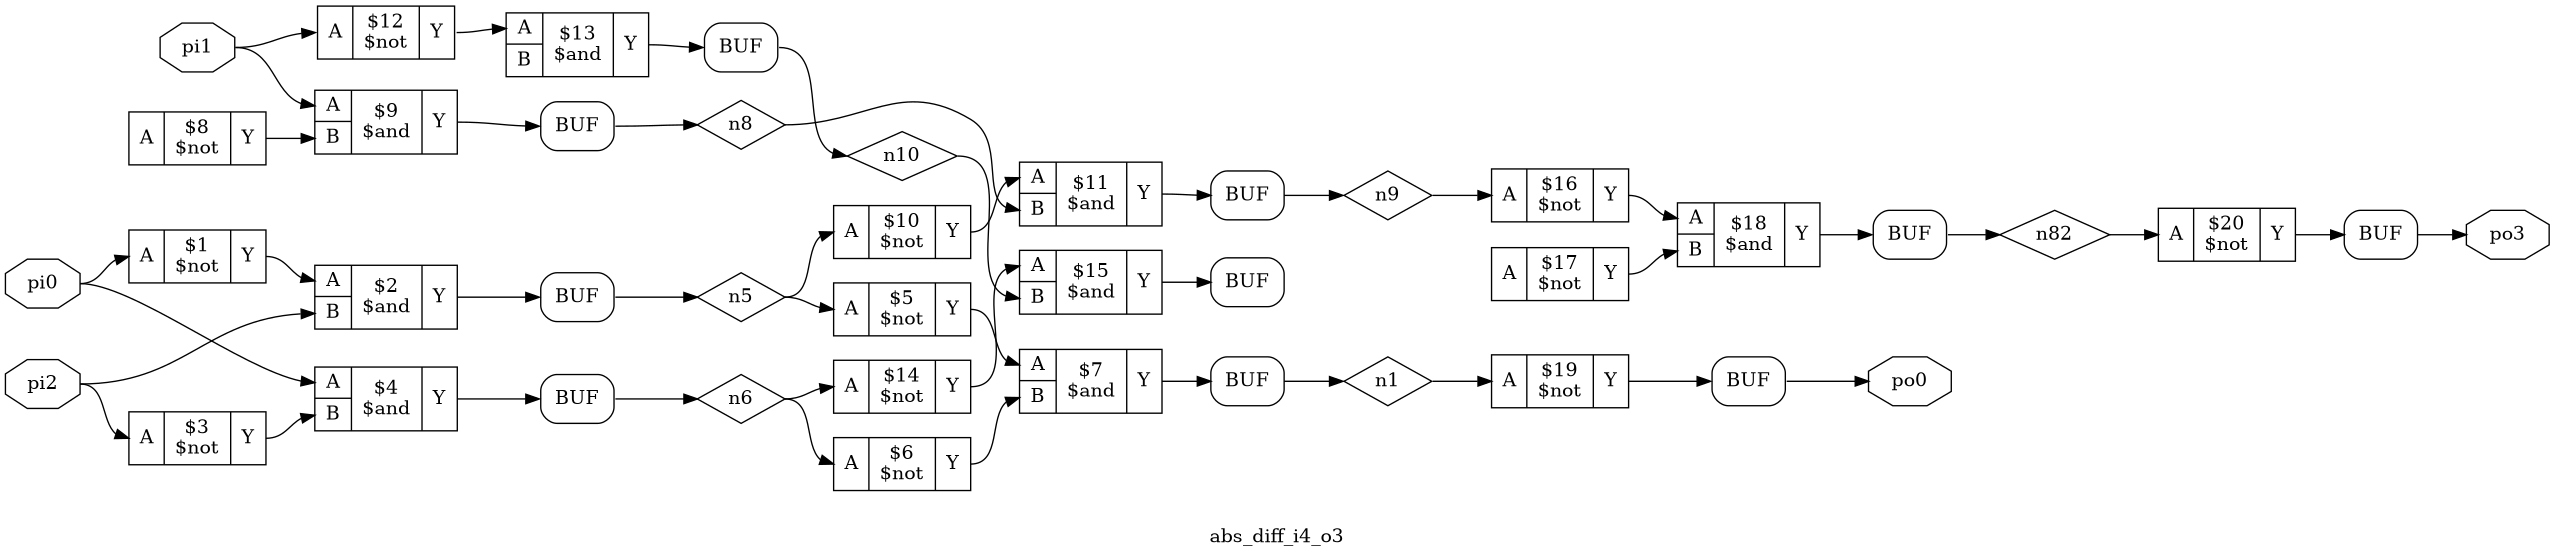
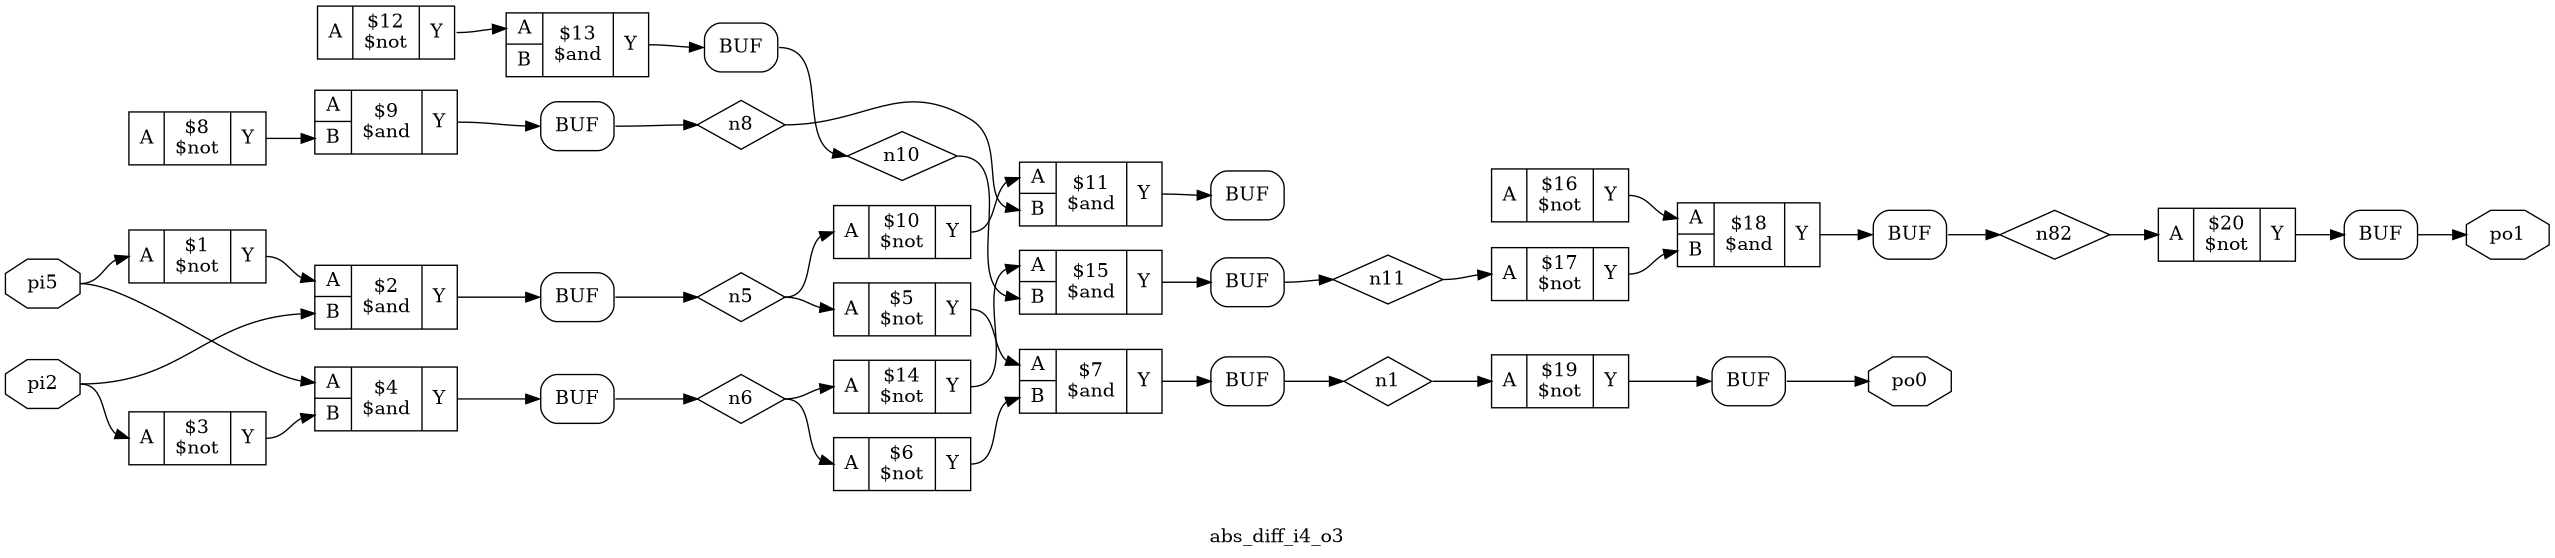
node "pi1": removed
node "n9": removed
node "po3": label "po3" -> "po1"
node "n11": added
node "pi0": label "pi0" -> "pi5"
